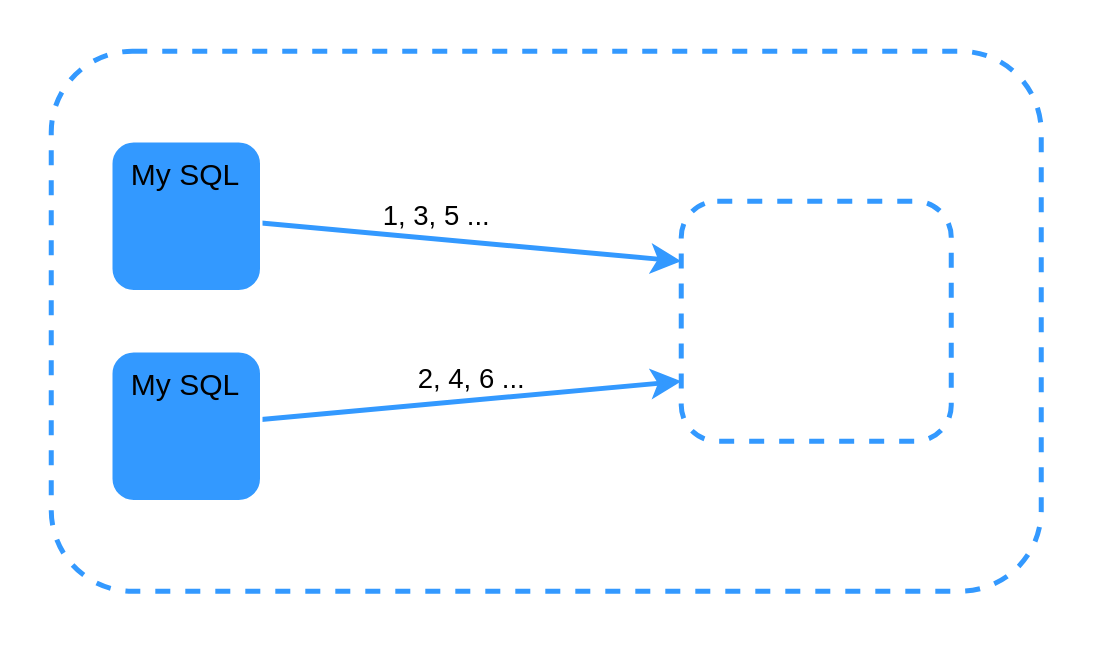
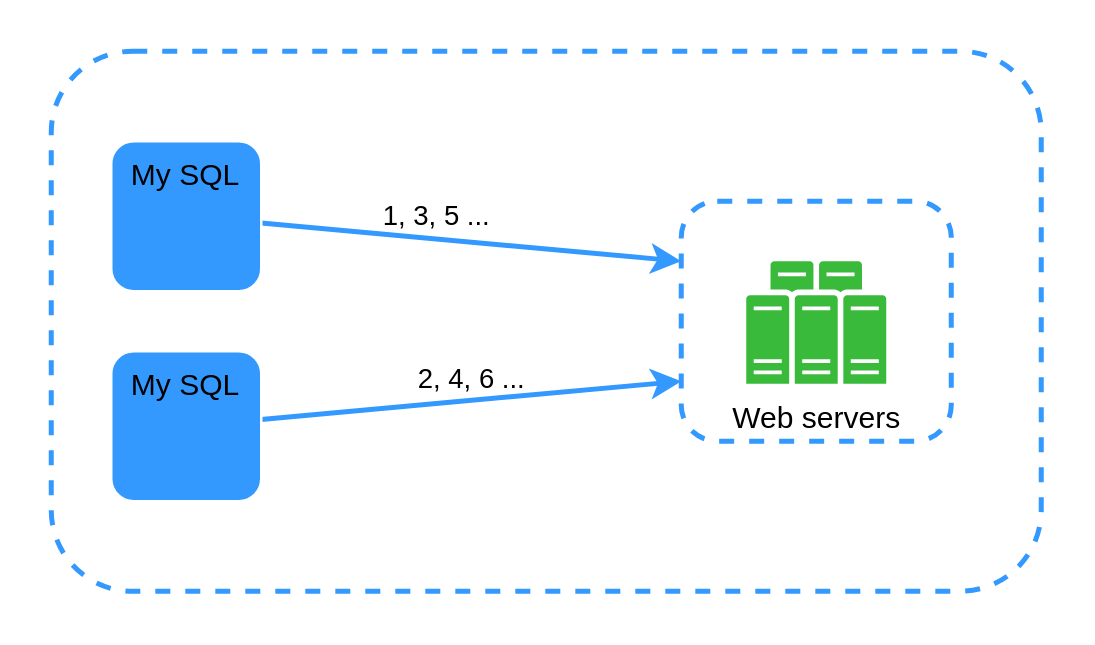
node "Web servers": added
